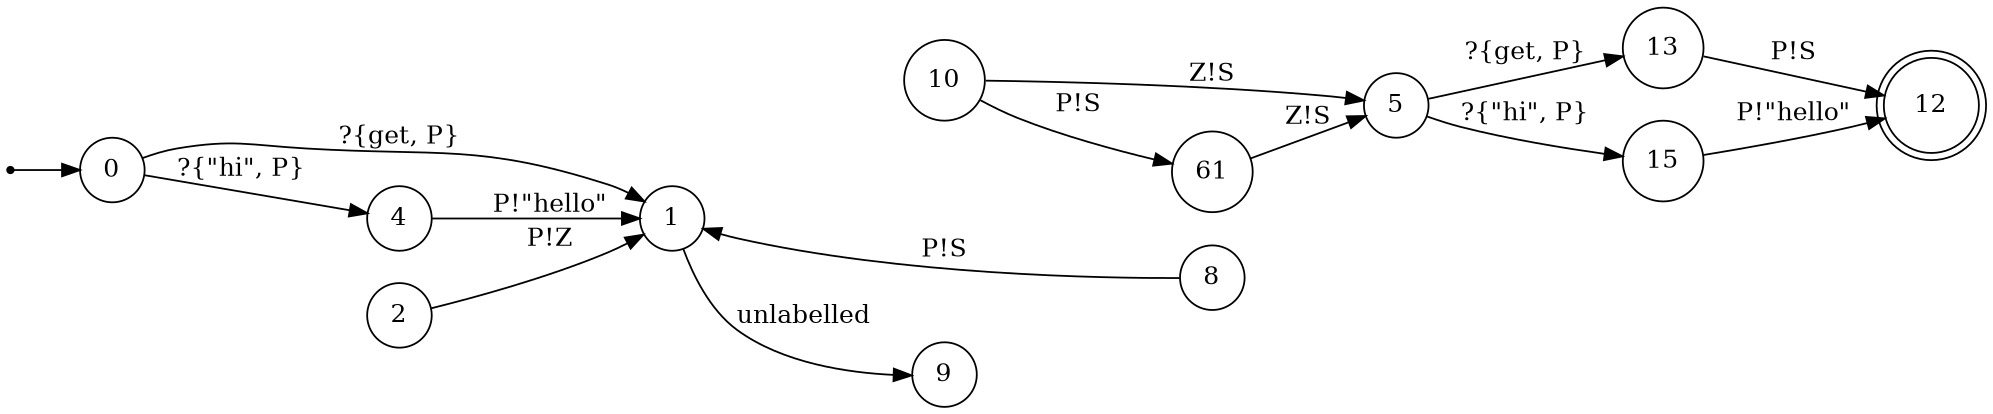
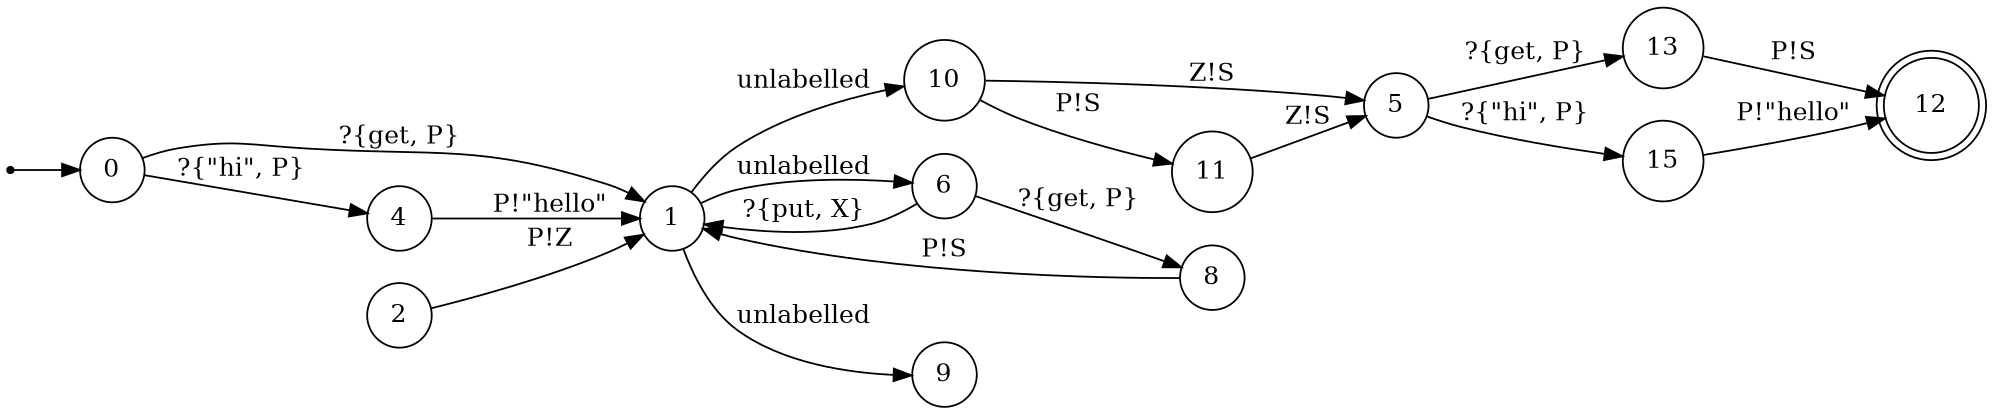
edge "1" -> "10": added, label "unlabelled"
node "61": label "61" -> "11"
node "6": added
